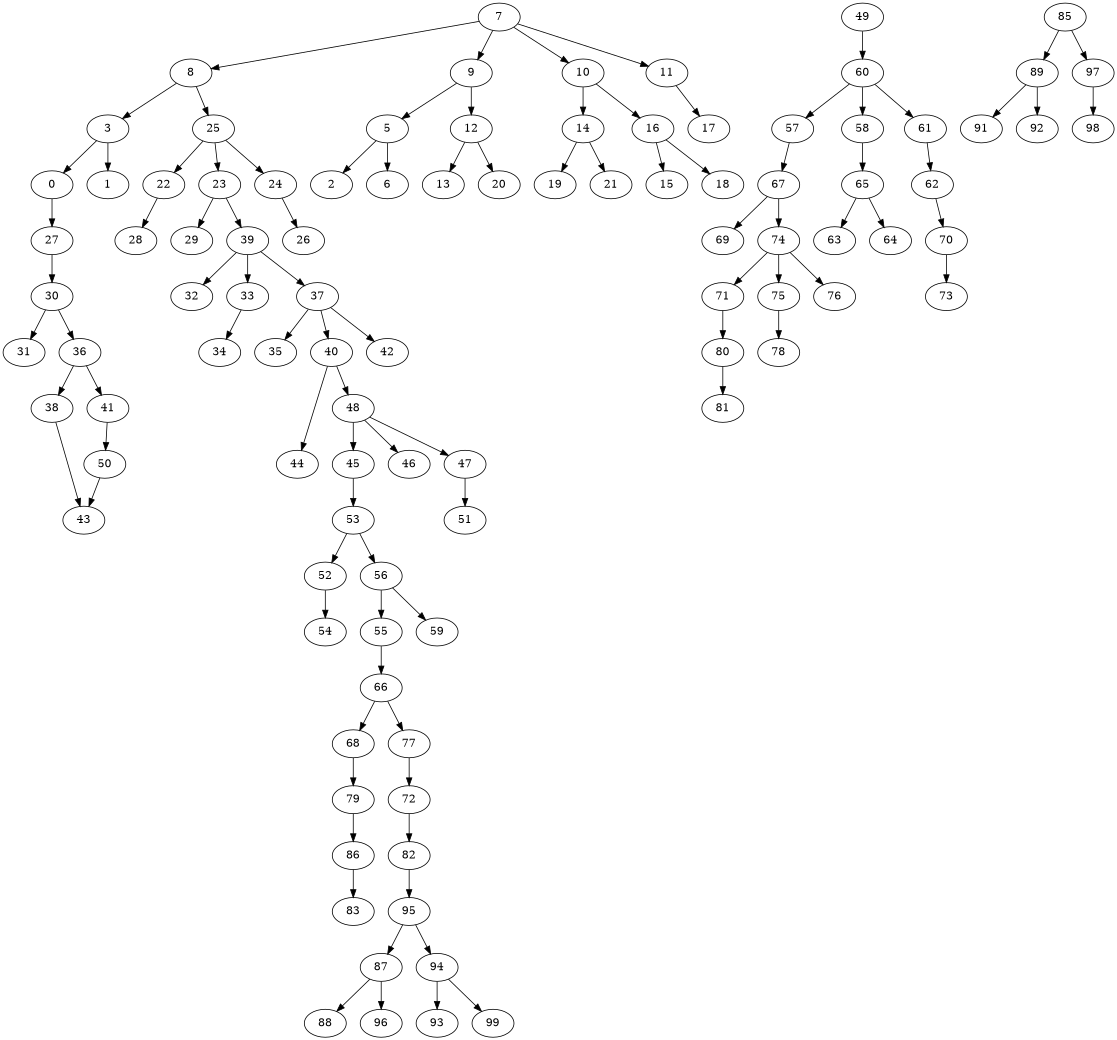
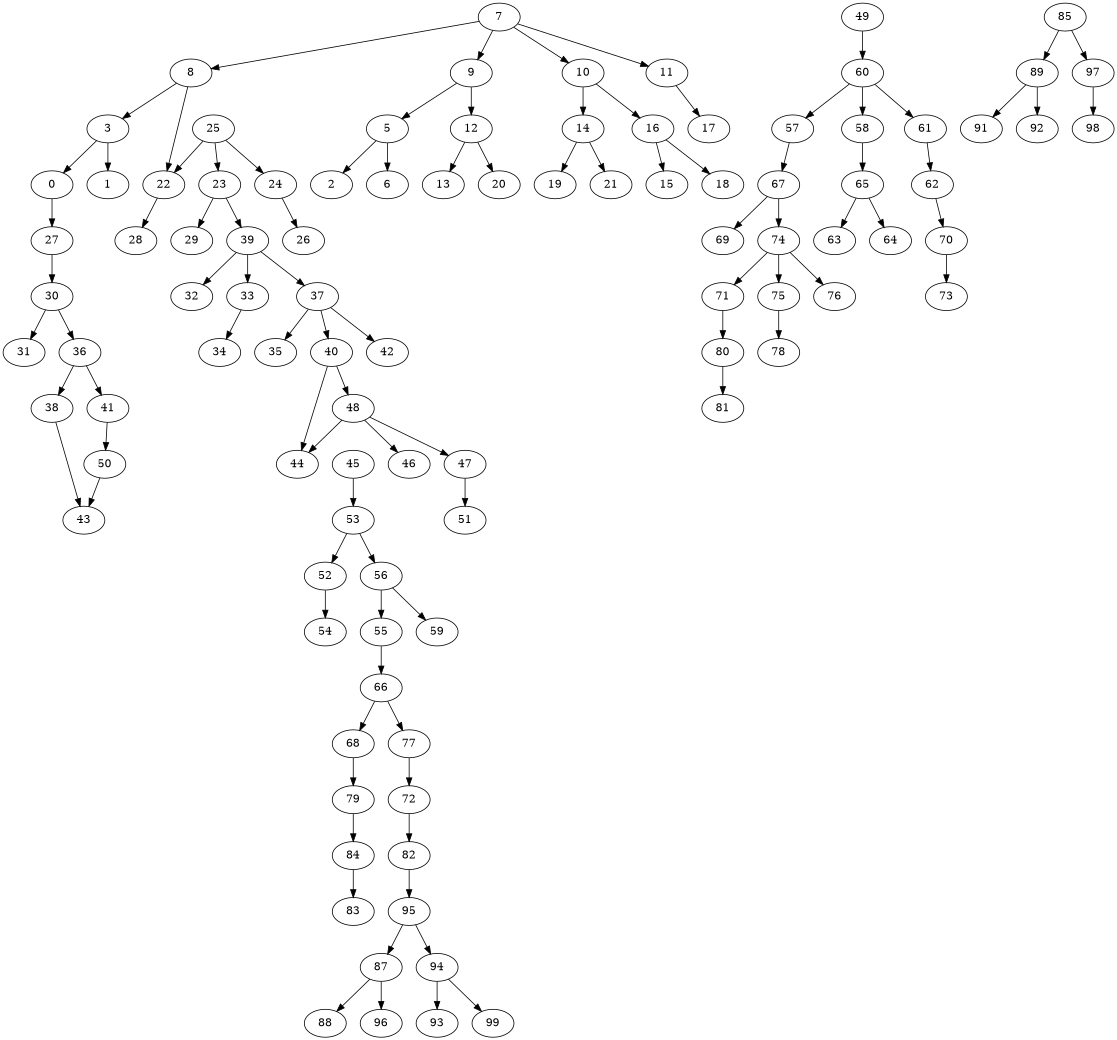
edge "8" -> "25": now "8" -> "22"
edge "48" -> "45": now "48" -> "44"
node "86": label "86" -> "84"
